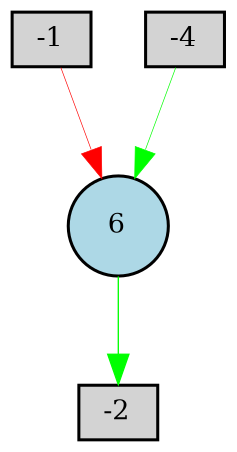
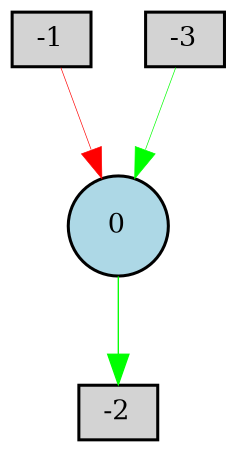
node "-4": label "-4" -> "-3"
node "6": label "6" -> "0"
